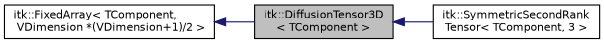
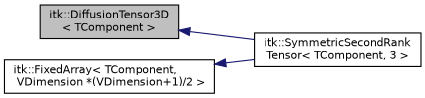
edge "itk::DiffusionTensor3D < TComponent >" -> "itk::FixedArray< TComponent, VDimension *(VDimension+1)/2 >": now "itk::SymmetricSecondRank Tensor< TComponent, 3 >" -> "itk::FixedArray< TComponent, VDimension *(VDimension+1)/2 >"
